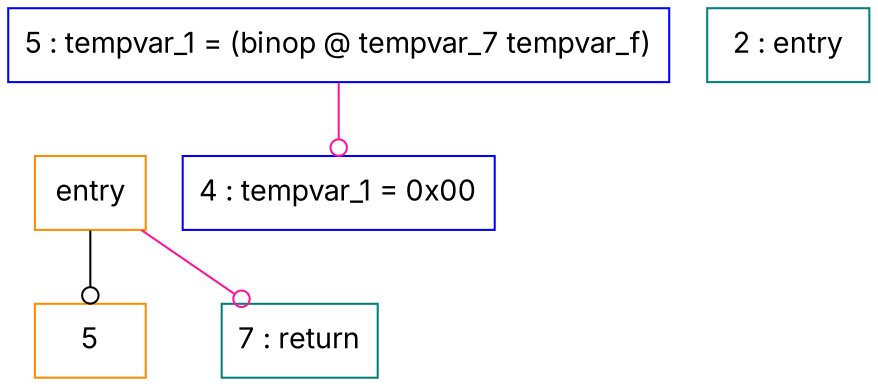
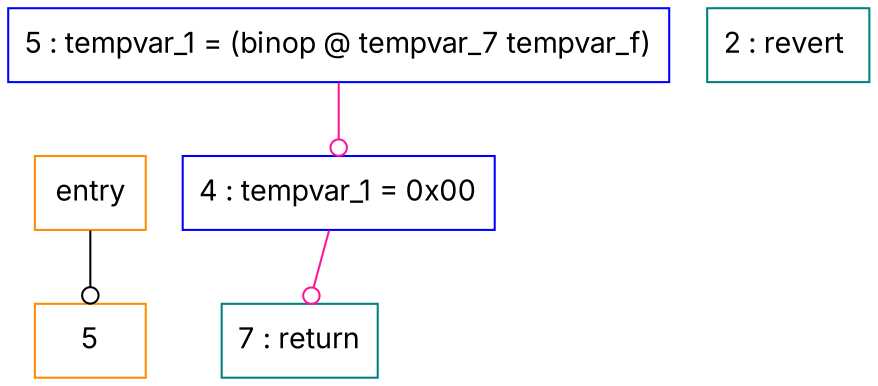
node "2 : entry": label "2 : entry" -> "2 : revert"
edge "entry" -> "7 : return": now "4 : tempvar_1 = 0x00" -> "7 : return"
